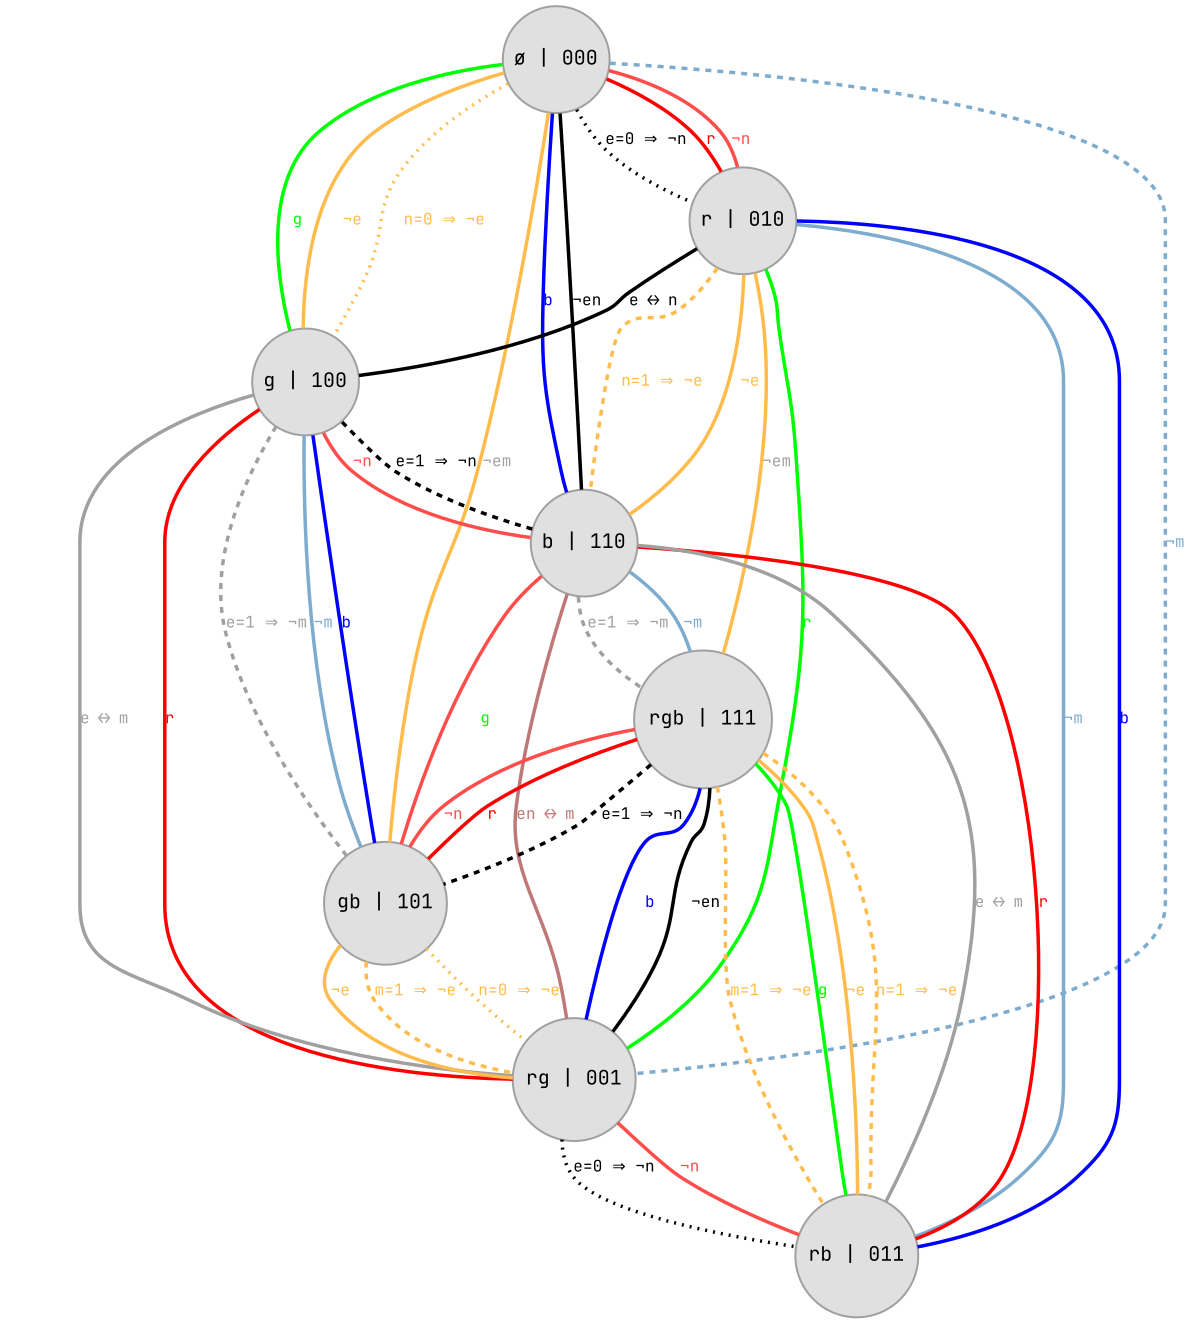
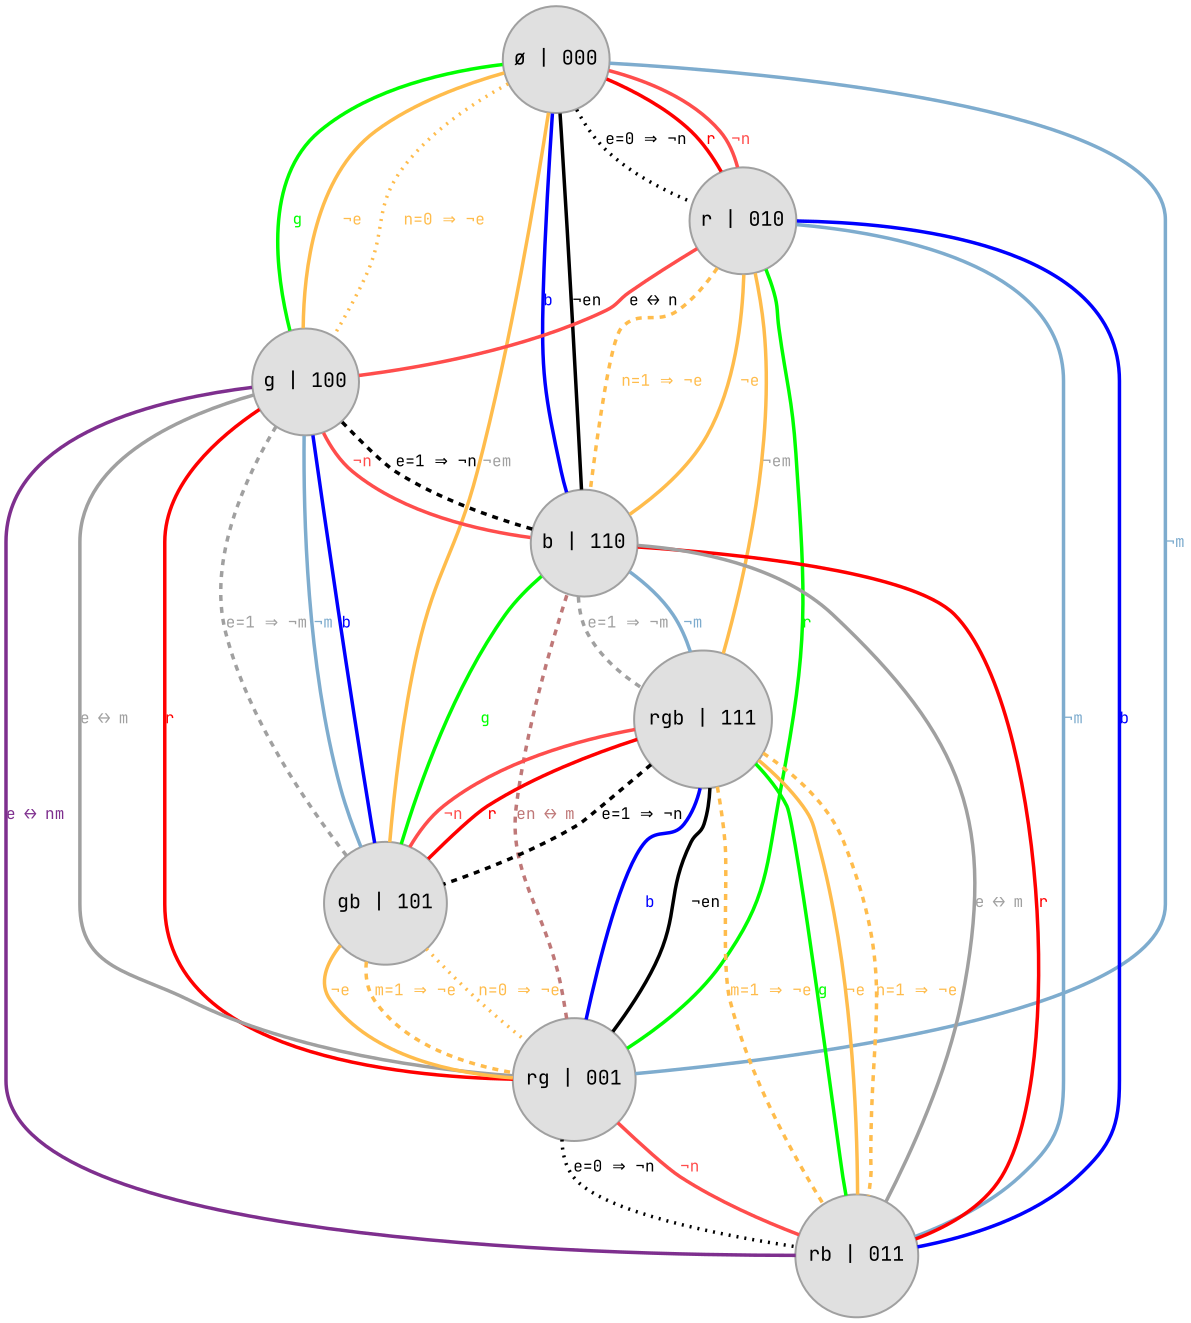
edge "r | 010" -- "g | 100": color #000000 -> #ff4d4c
edge "ø | 000" -- "rg | 001": style dashed -> solid
edge "b | 110" -- "gb | 101": color #ff4d4c -> #00ff00
edge "b | 110" -- "rg | 001": style solid -> dashed
edge "g | 100" -- "rb | 011": added, label "e ↔ nm"
